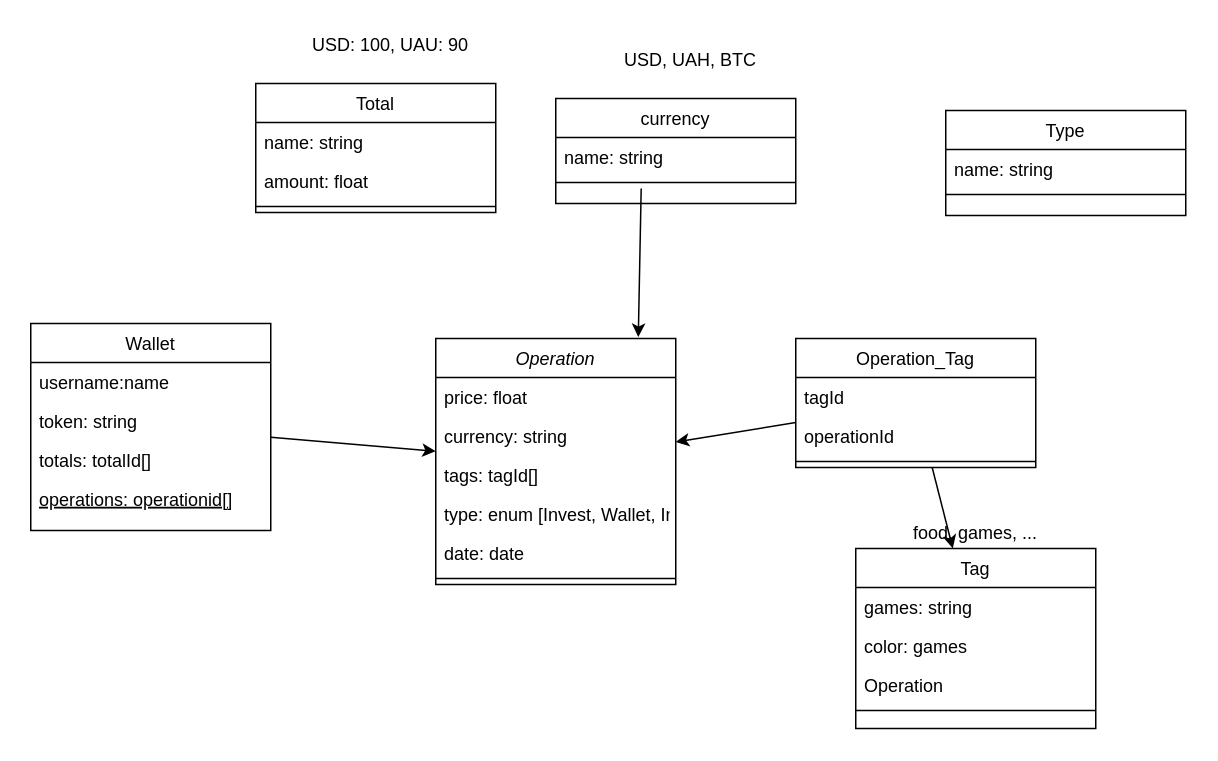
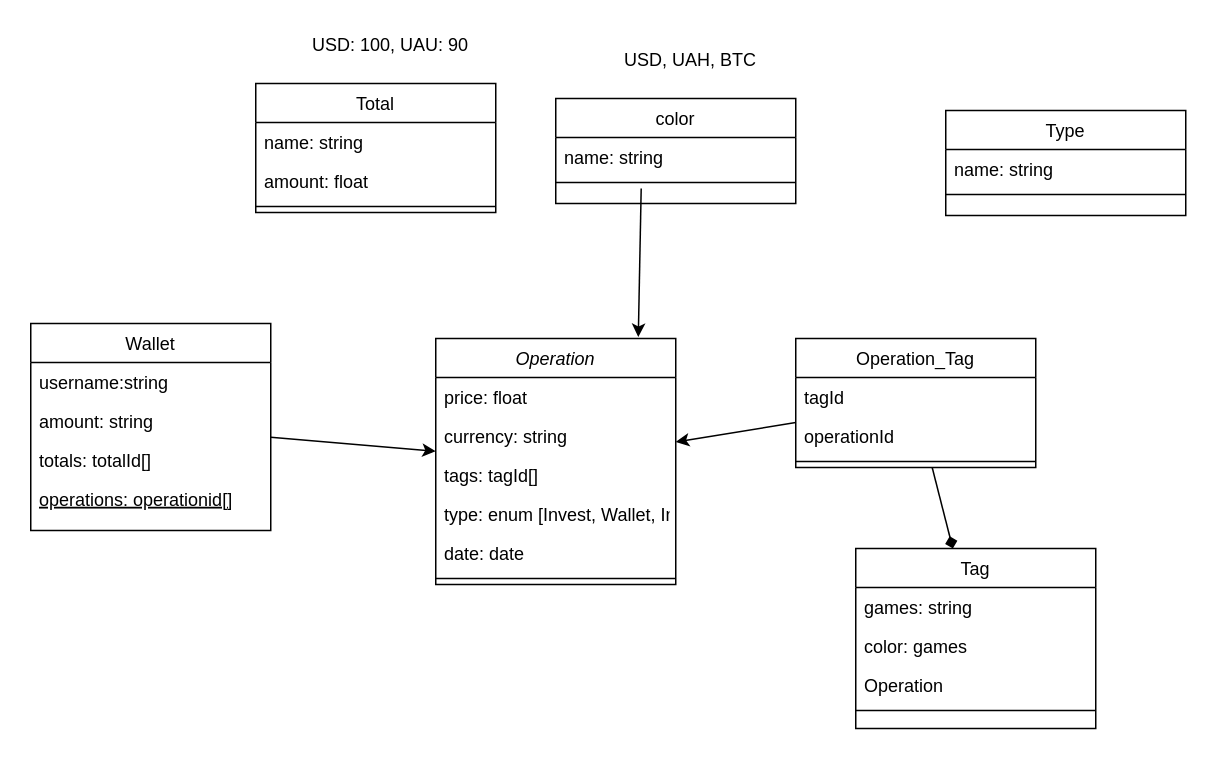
node "currency": label "currency" -> "color"
node "username:name": label "username:name" -> "username:string"
node "token: string": label "token: string" -> "amount: string"
edge "Operation_Tag" -> "Tag": arrowhead classic -> diamond
node "food, games, ...": removed
